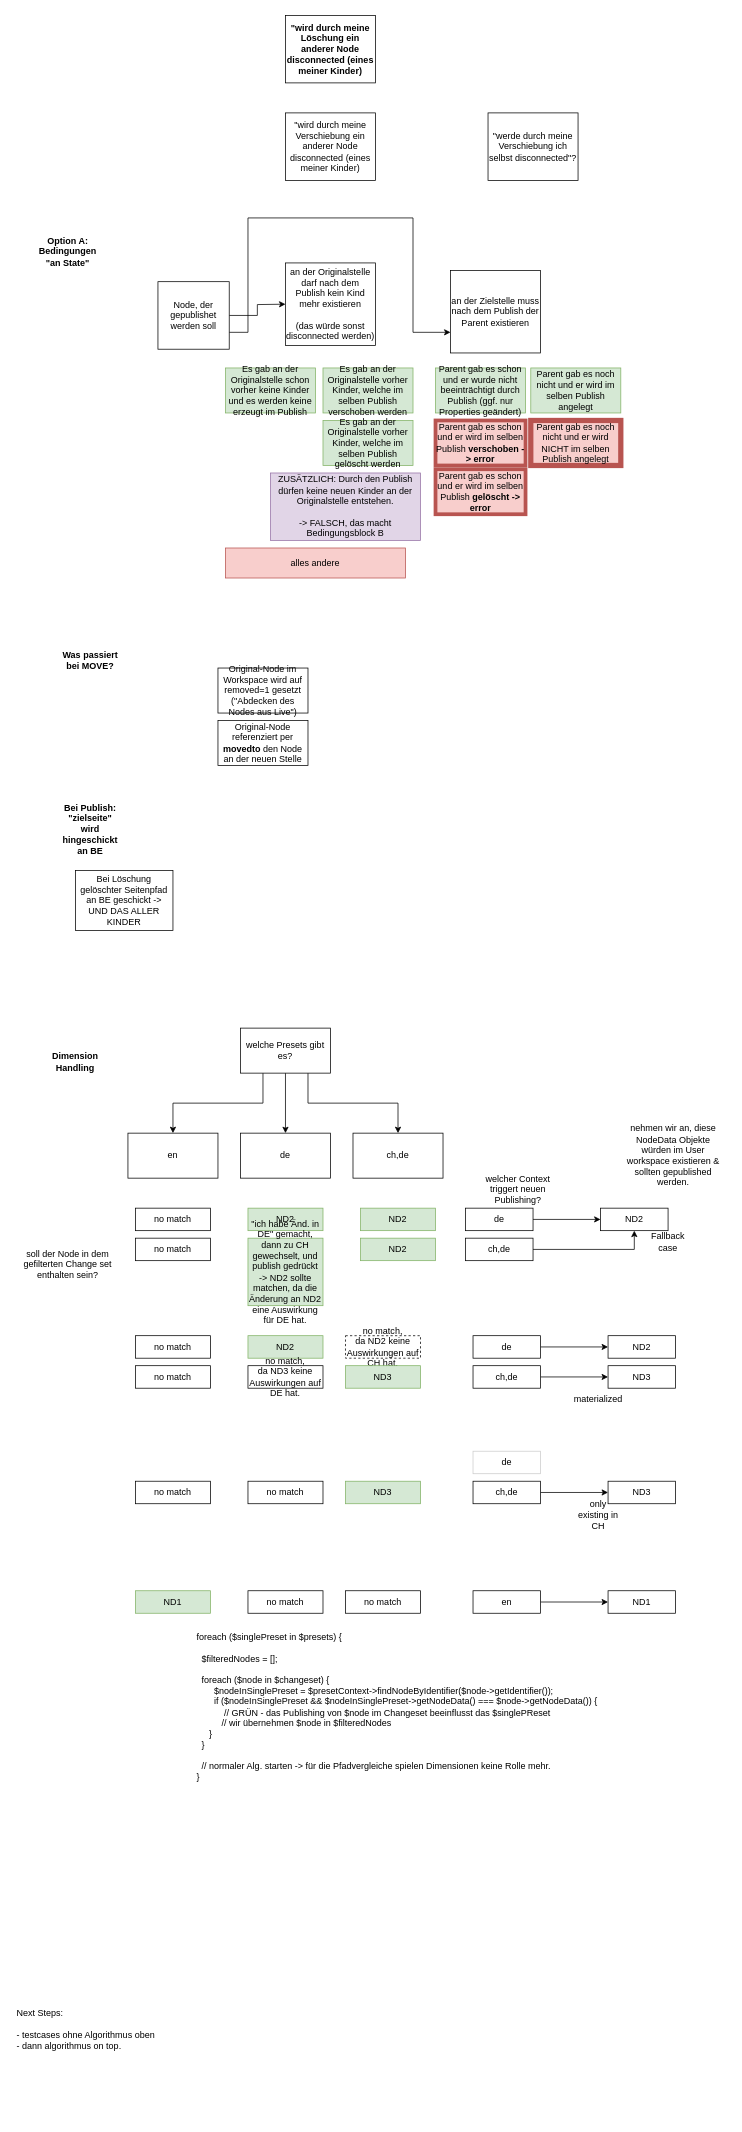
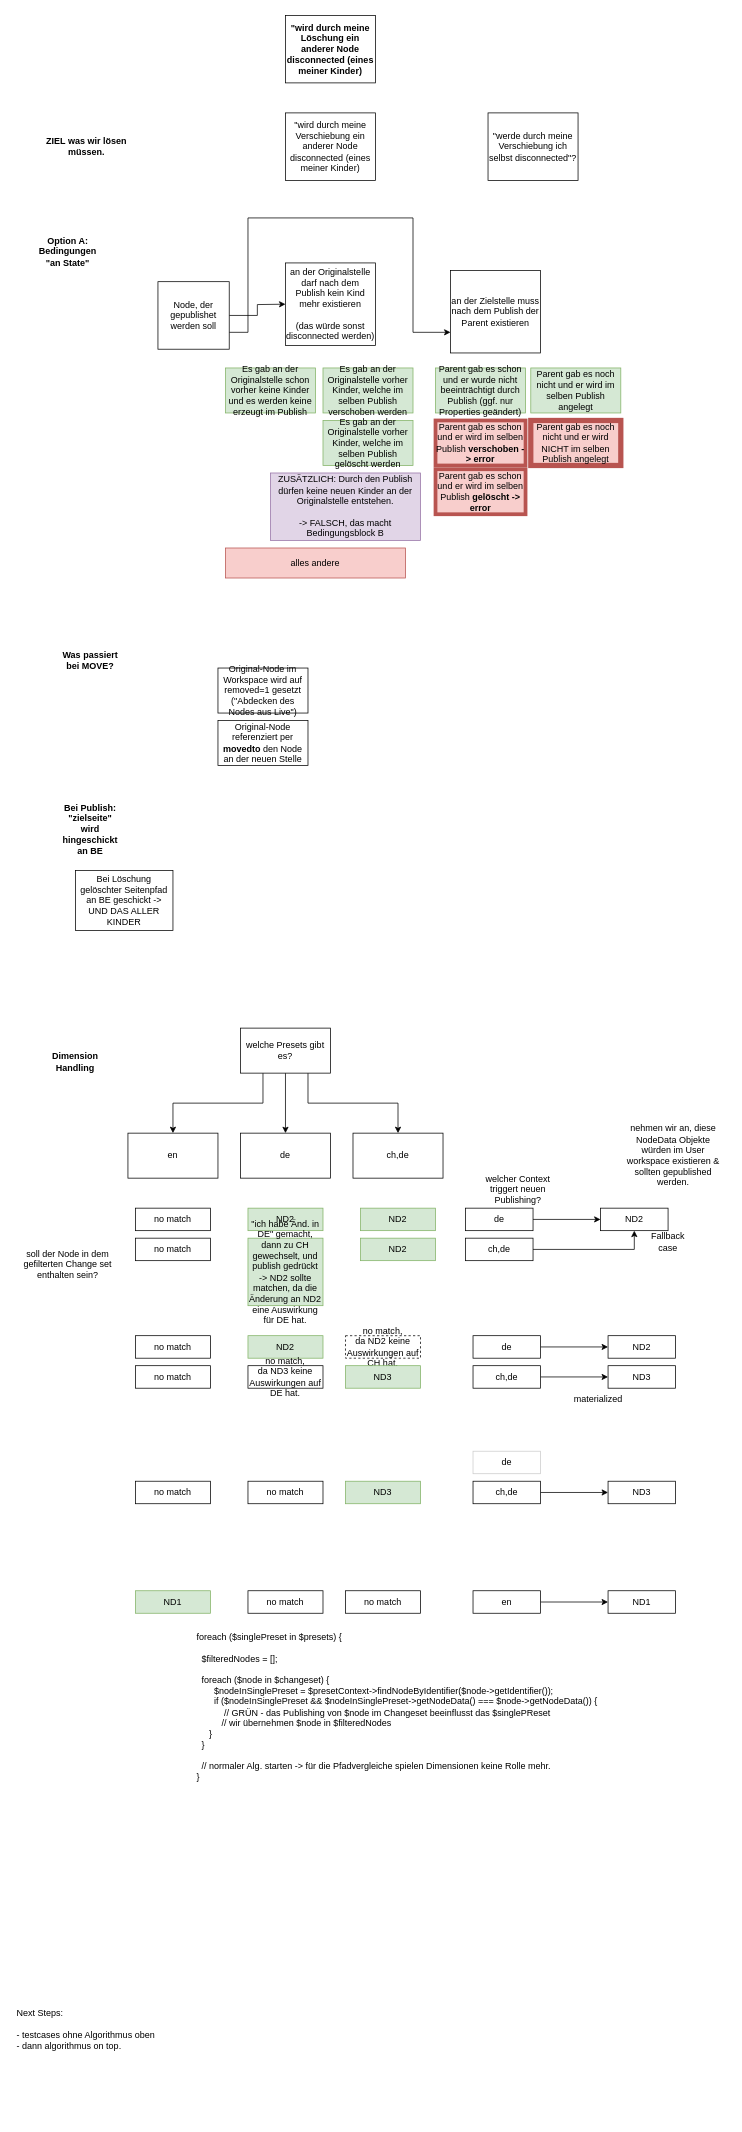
node "ZIEL was wir lösen müssen.": added
node "only existing in CH": removed
